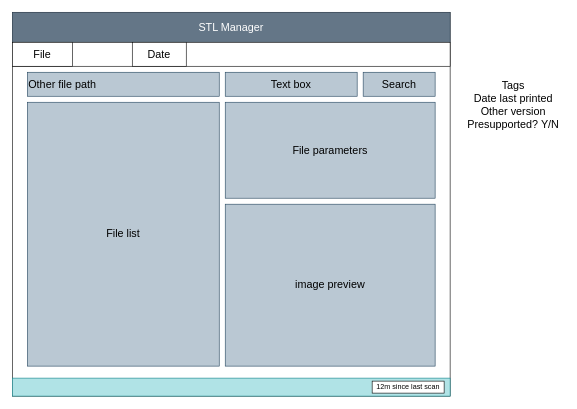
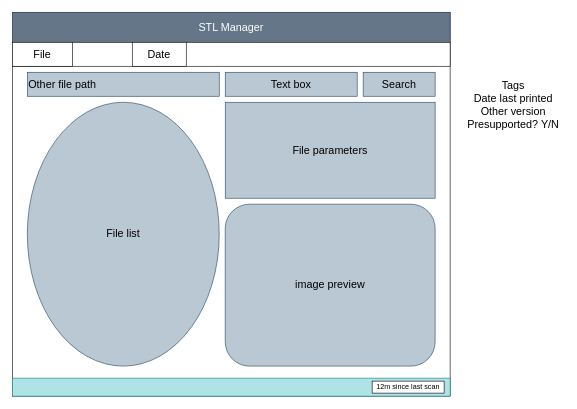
node "File list": shape rectangle -> ellipse
node "image preview": shape rectangle -> rounded rectangle
